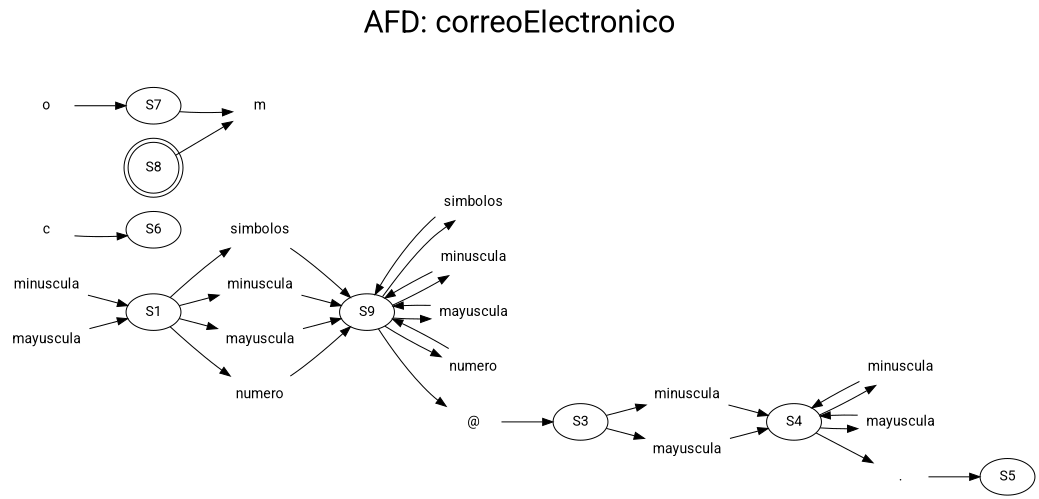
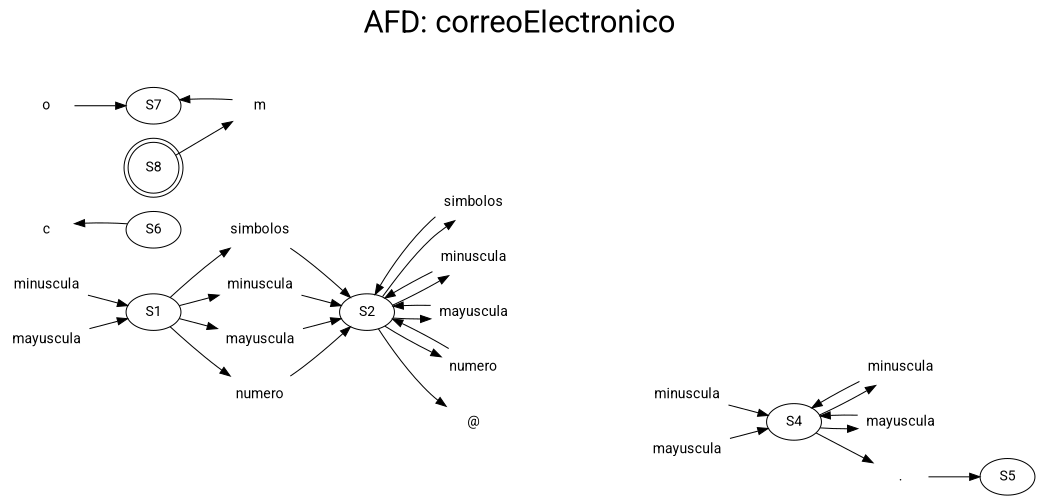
edge "S7" -> "m": reversed
edge "c" -> "S6": reversed
node "S9": label "S9" -> "S2"
node "S3": removed
